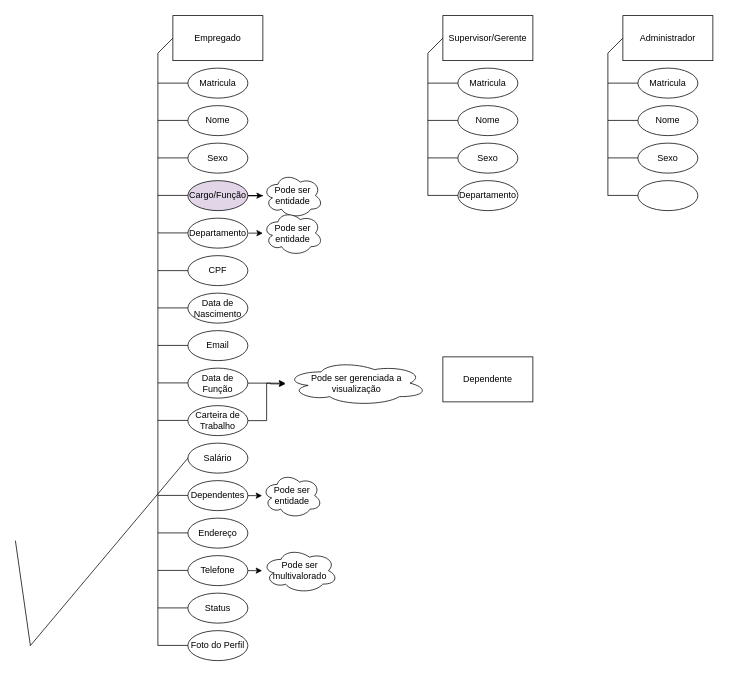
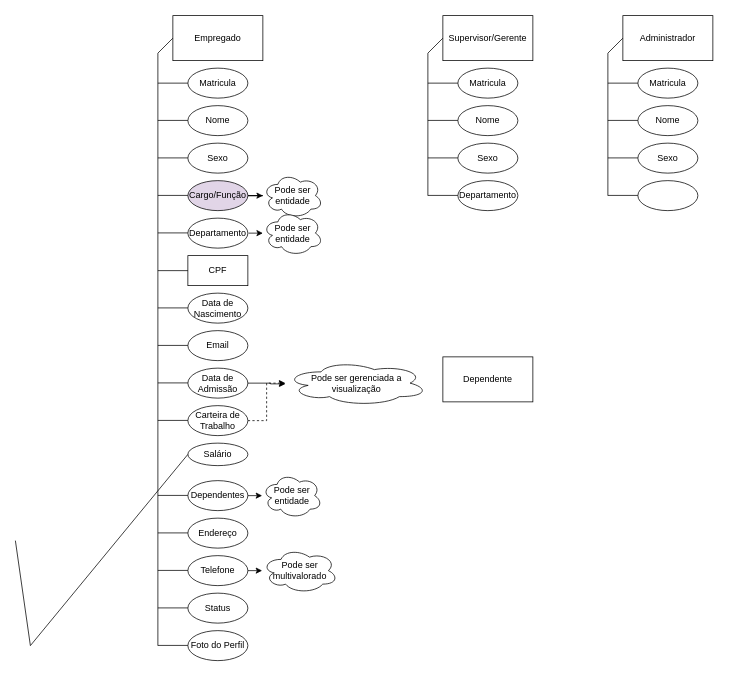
node "CPF": shape ellipse -> rectangle
node "Data de Função": label "Data de Função" -> "Data de Admissão"
edge "Carteira de Trabalho" -> "Pode ser gerenciada a visualização": style solid -> dashed
node "Salário": size 60x30 -> 60x23
